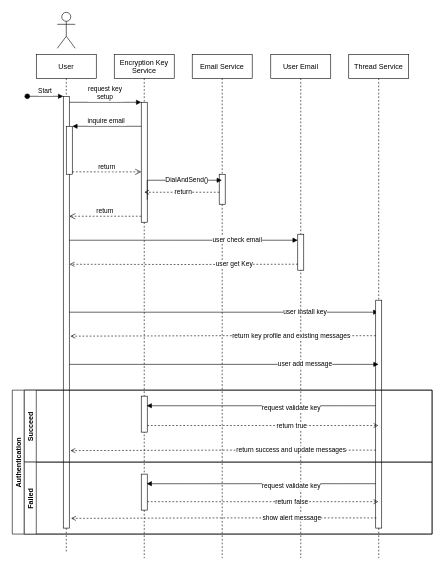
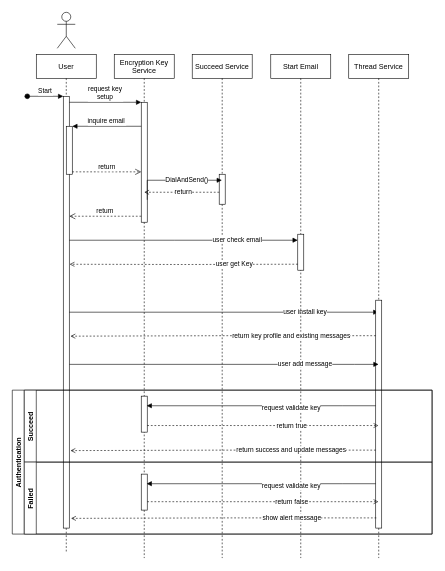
node "Email Service": label "Email Service" -> "Succeed Service"
node "User Email": label "User Email" -> "Start Email"
